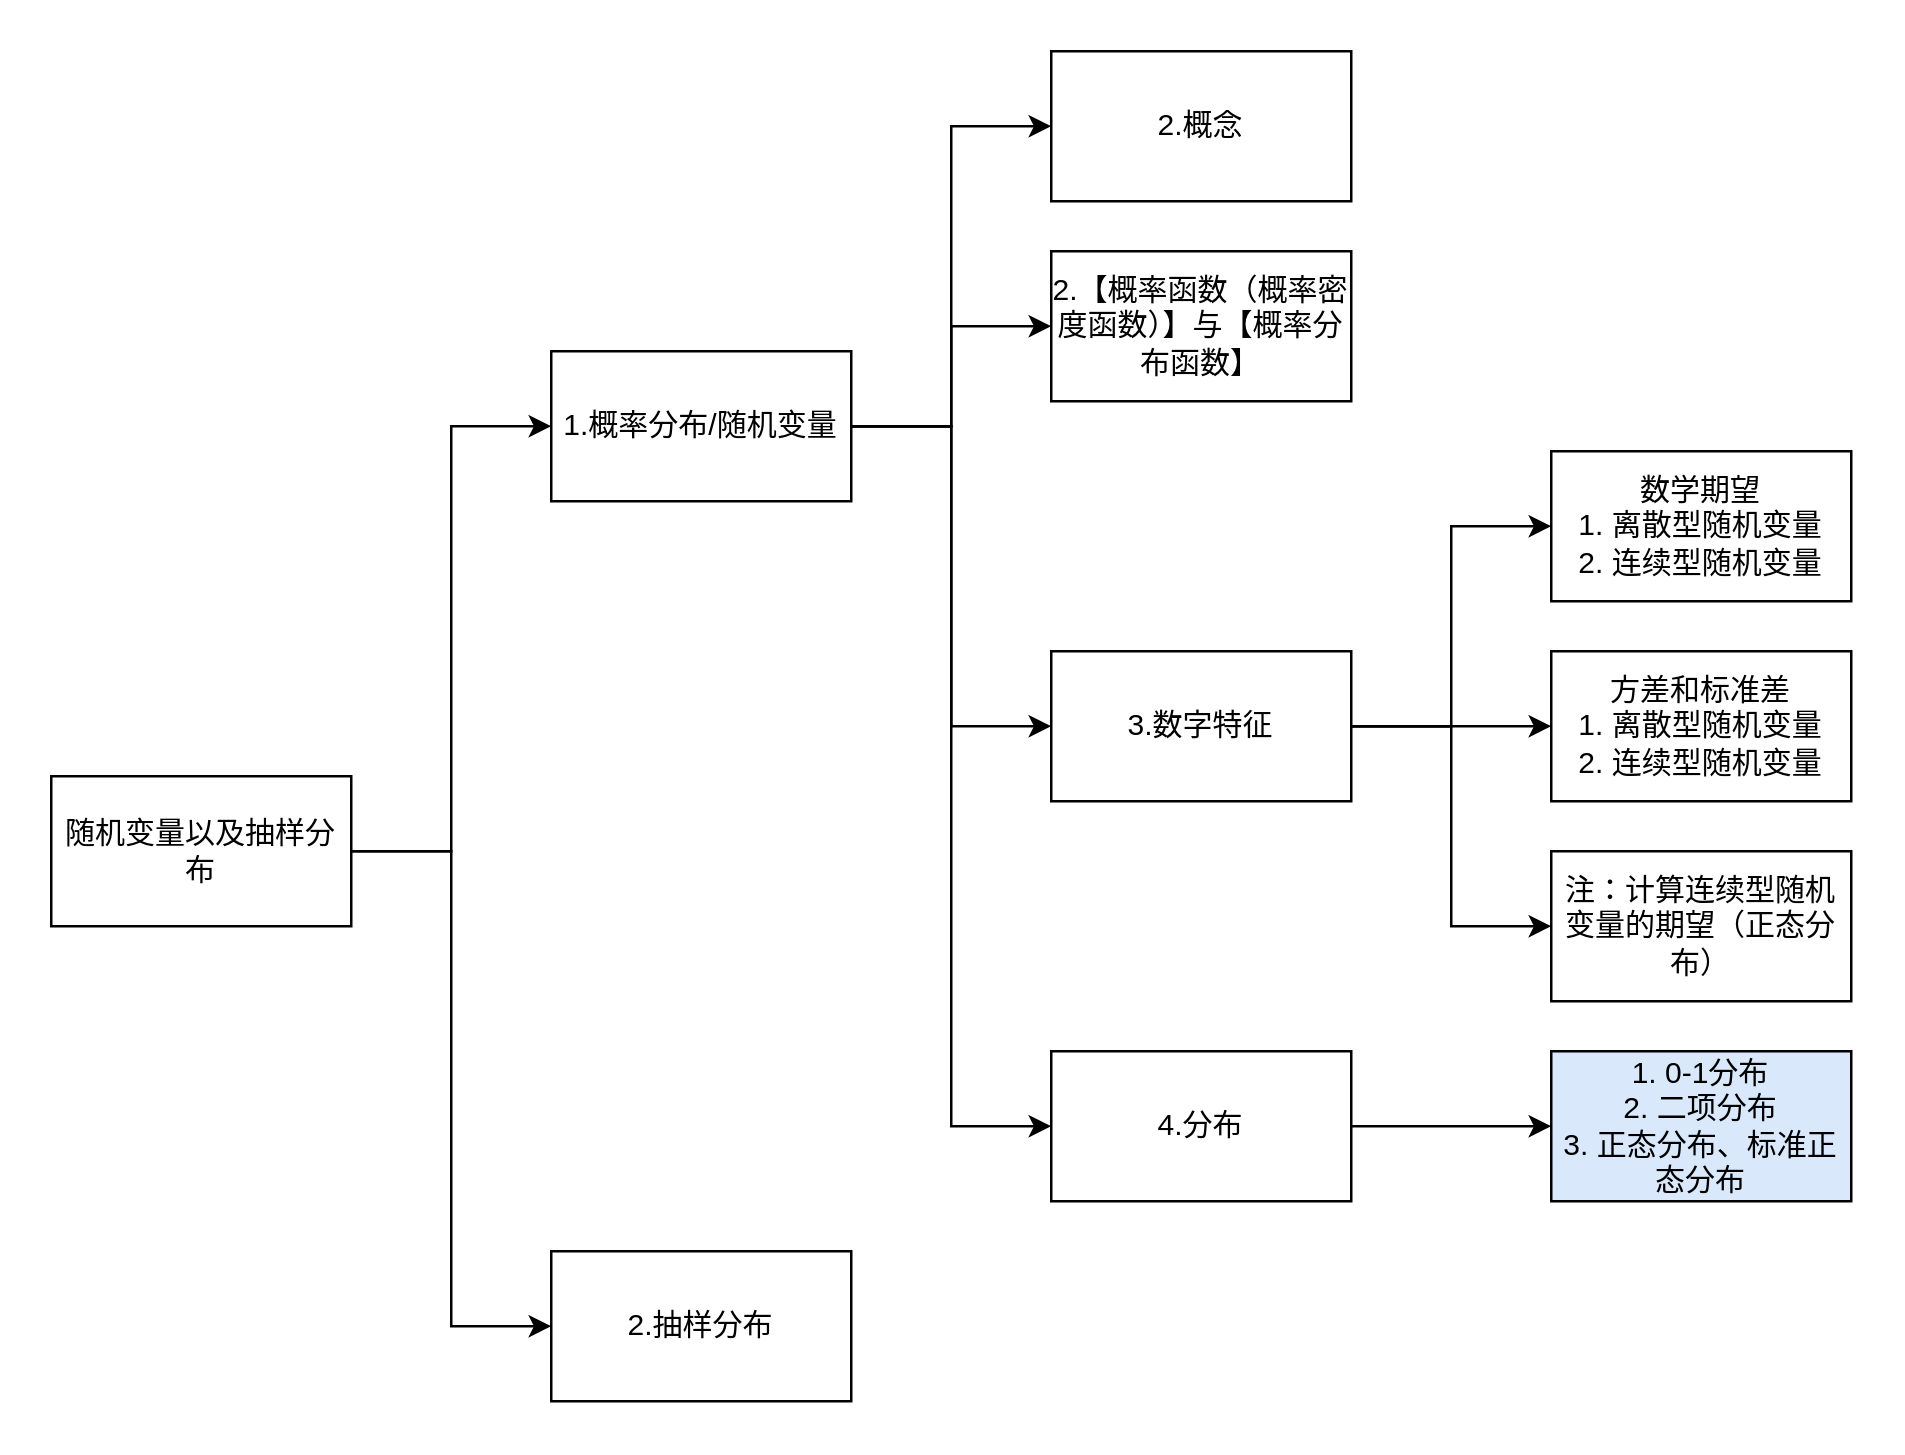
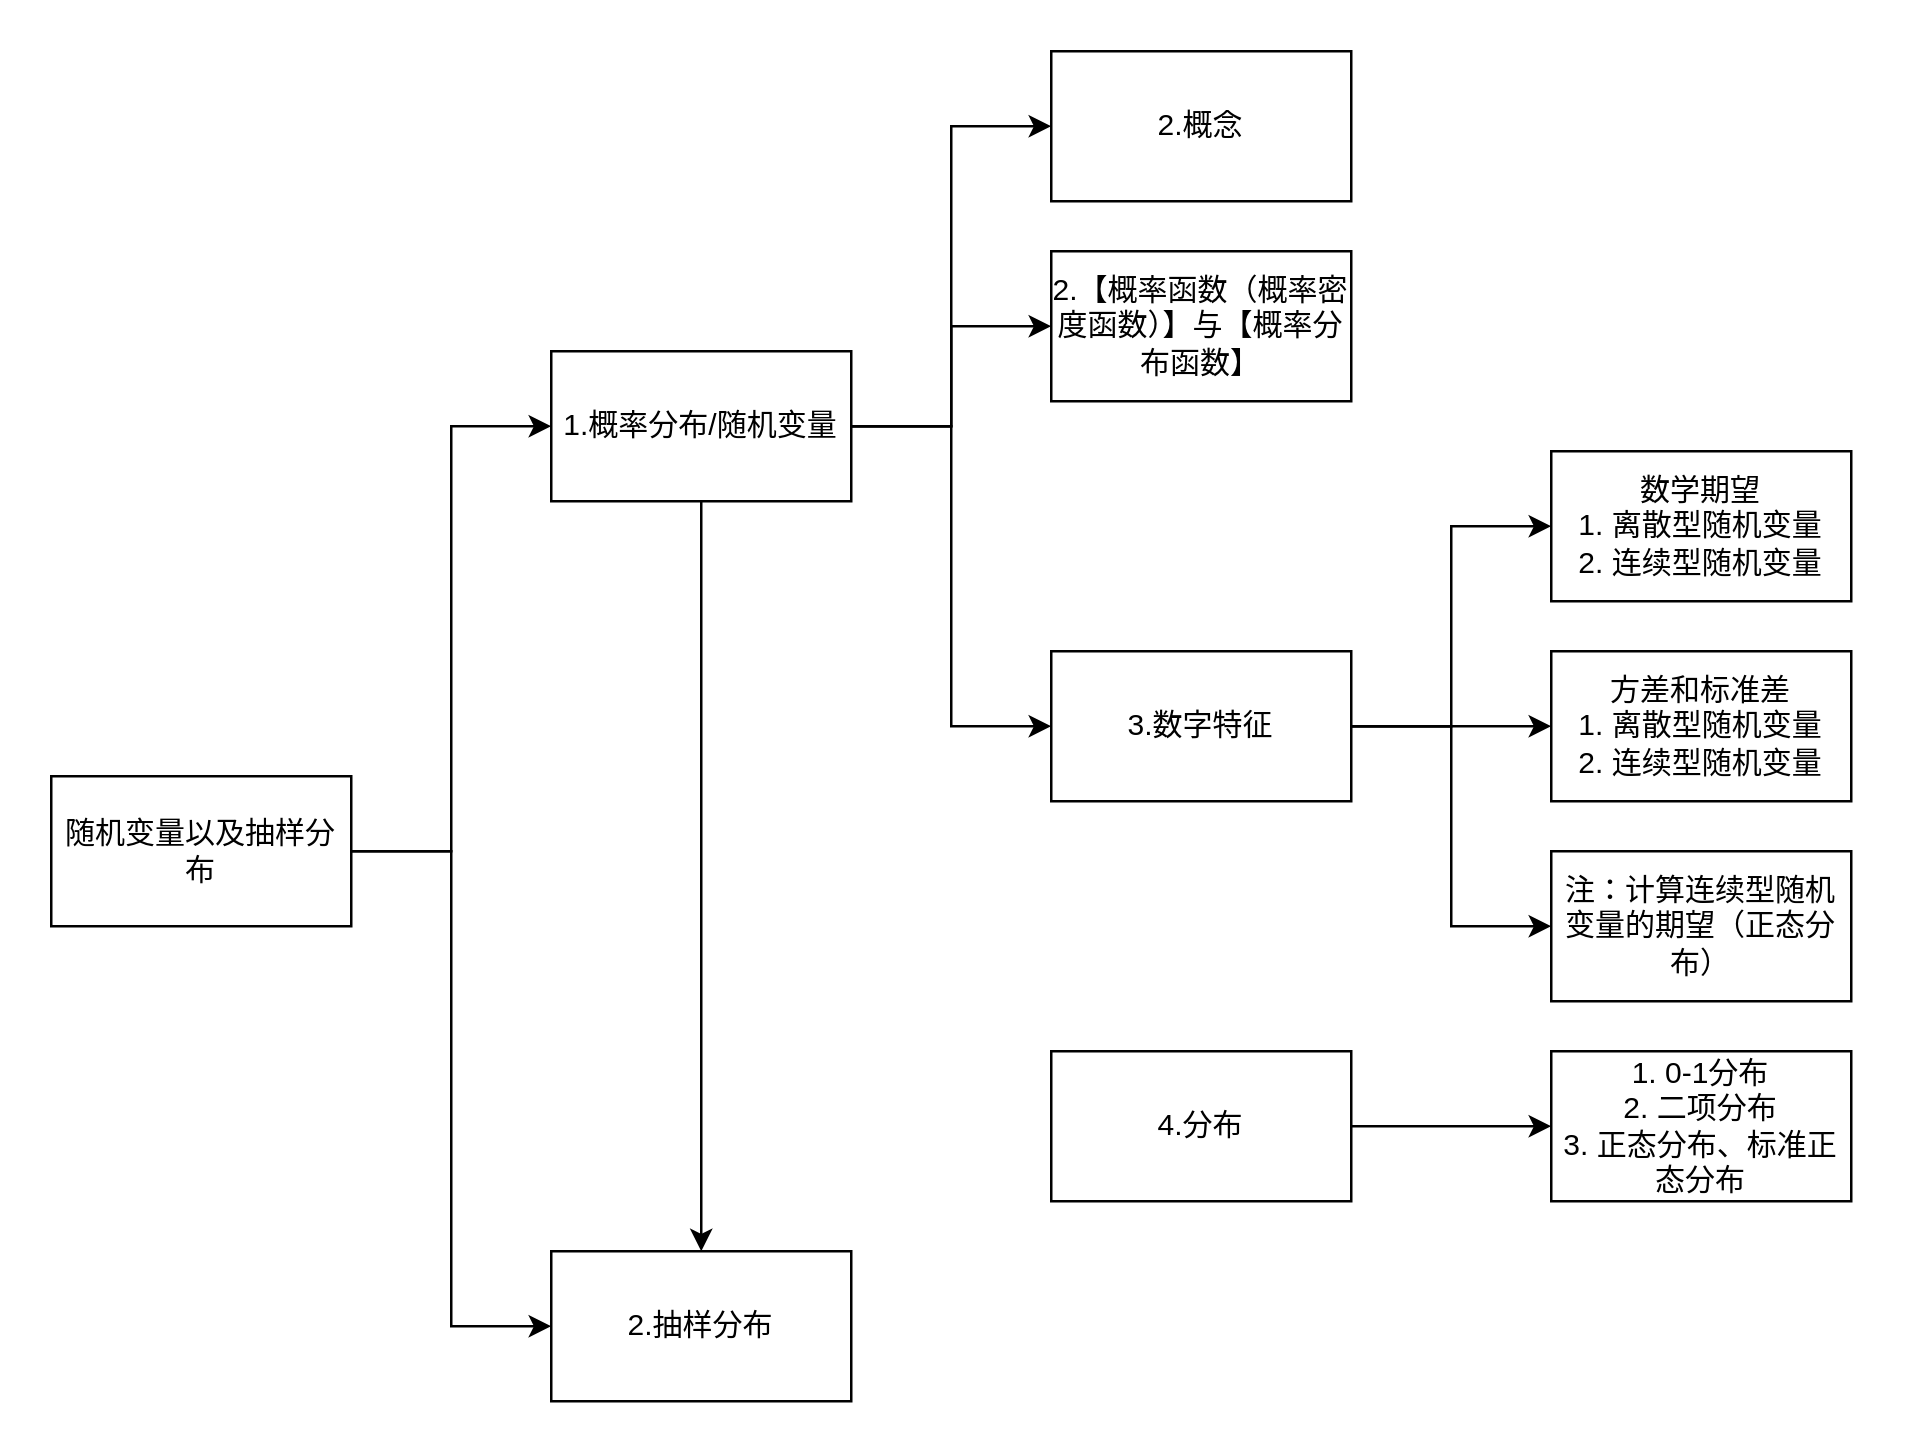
edge "1.概率分布/随机变量" -> "4.分布": now "1.概率分布/随机变量" -> "2.抽样分布"
node "1. 0-1分布 2. 二项分布 3. 正态分布、标准正态分布": fillcolor #dae8fc -> #ffffff
